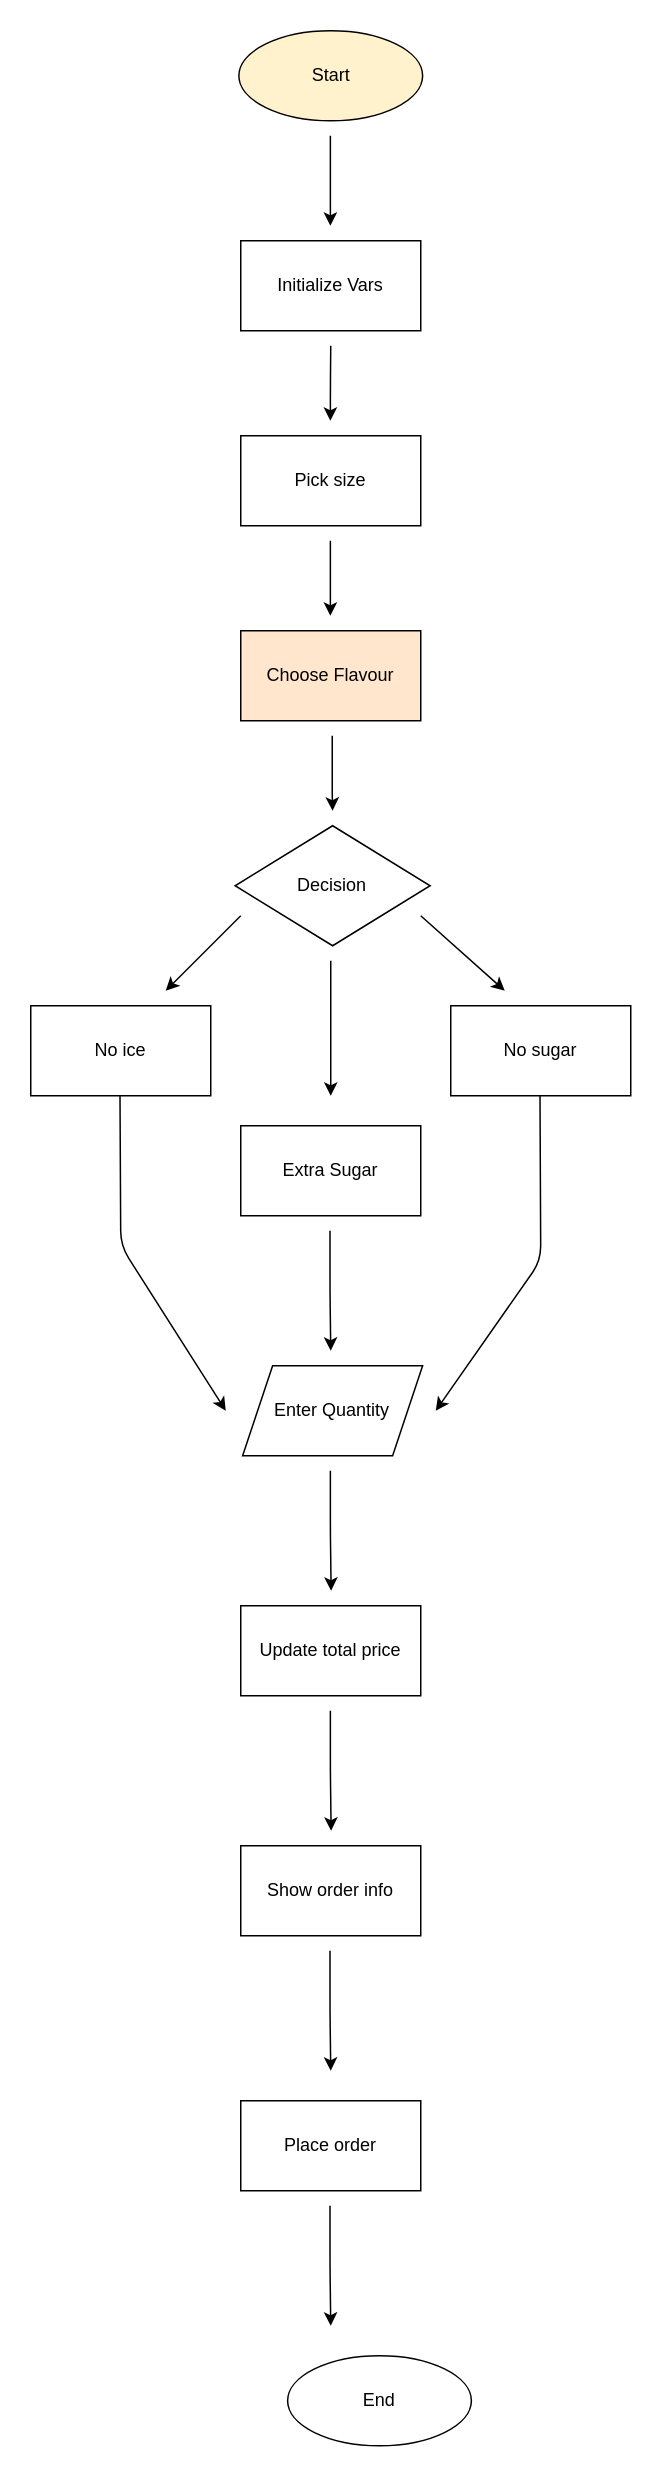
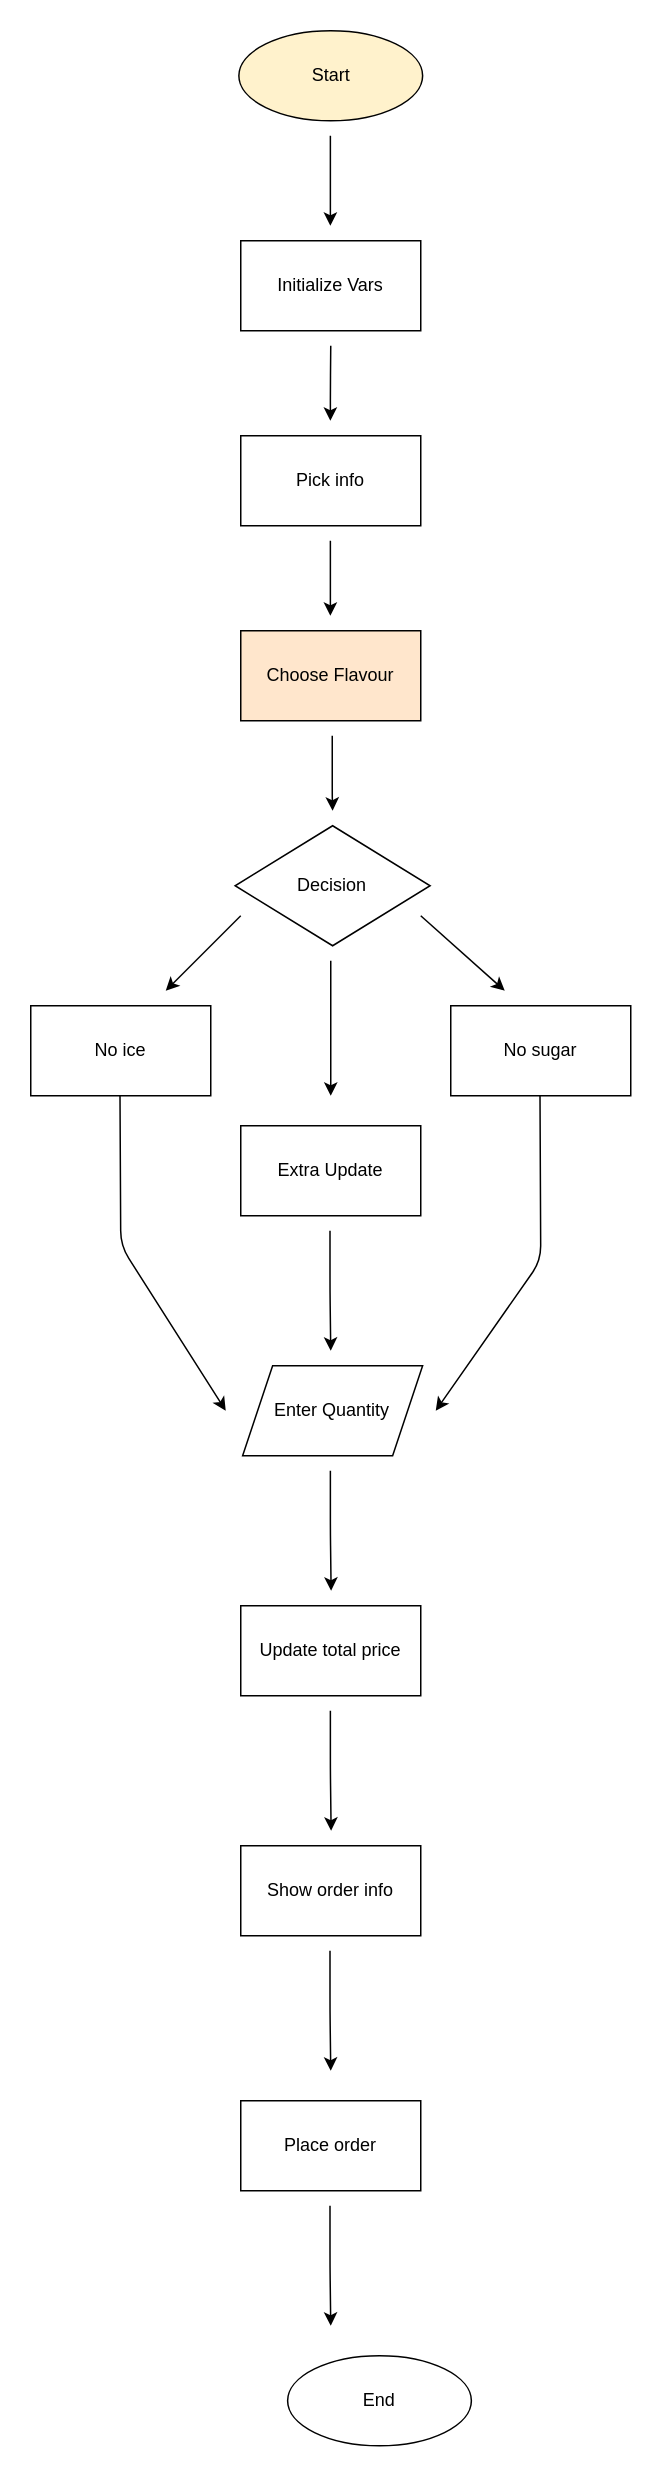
node "Pick size": label "Pick size" -> "Pick info"
node "Extra Sugar": label "Extra Sugar" -> "Extra Update"
